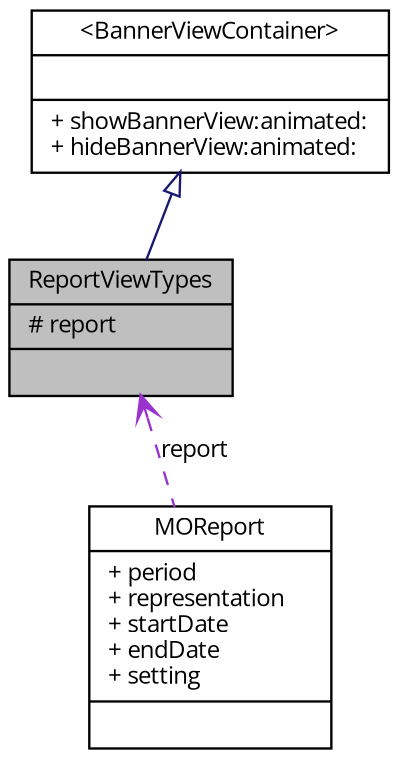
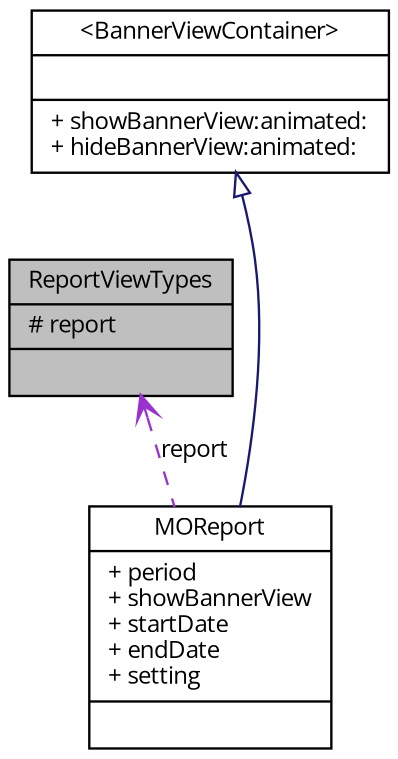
edge "ReportViewTypes" -> "<BannerViewContainer>": now "MOReport" -> "<BannerViewContainer>"
node "MOReport": text "+ representation" -> "+ showBannerView"
